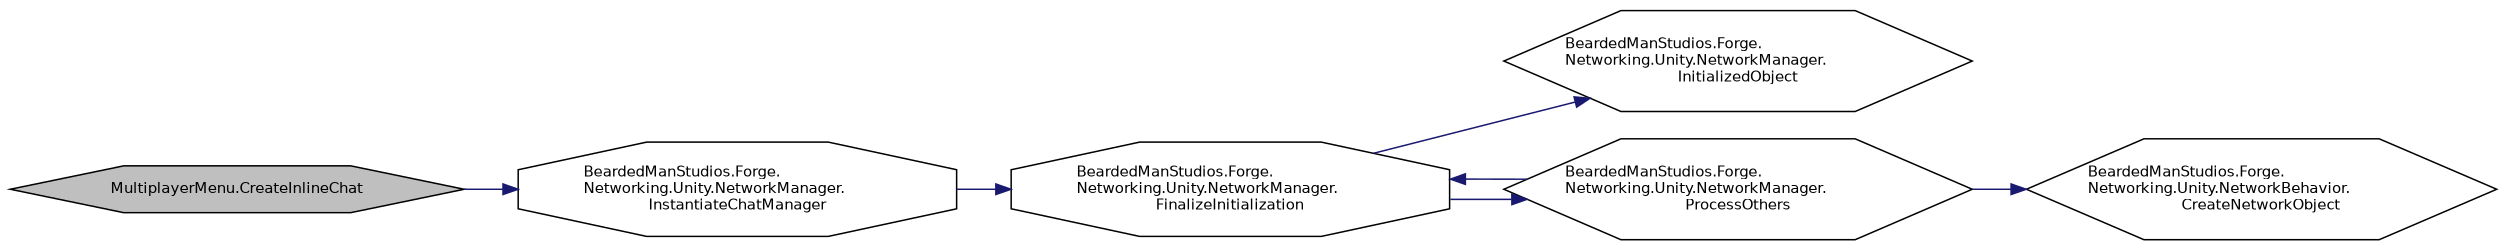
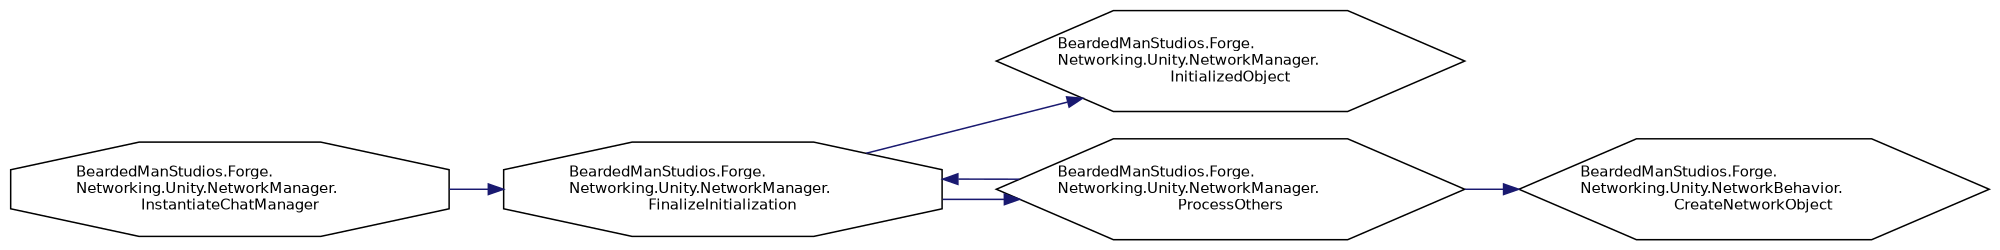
node "MultiplayerMenu.CreateInlineChat": removed
